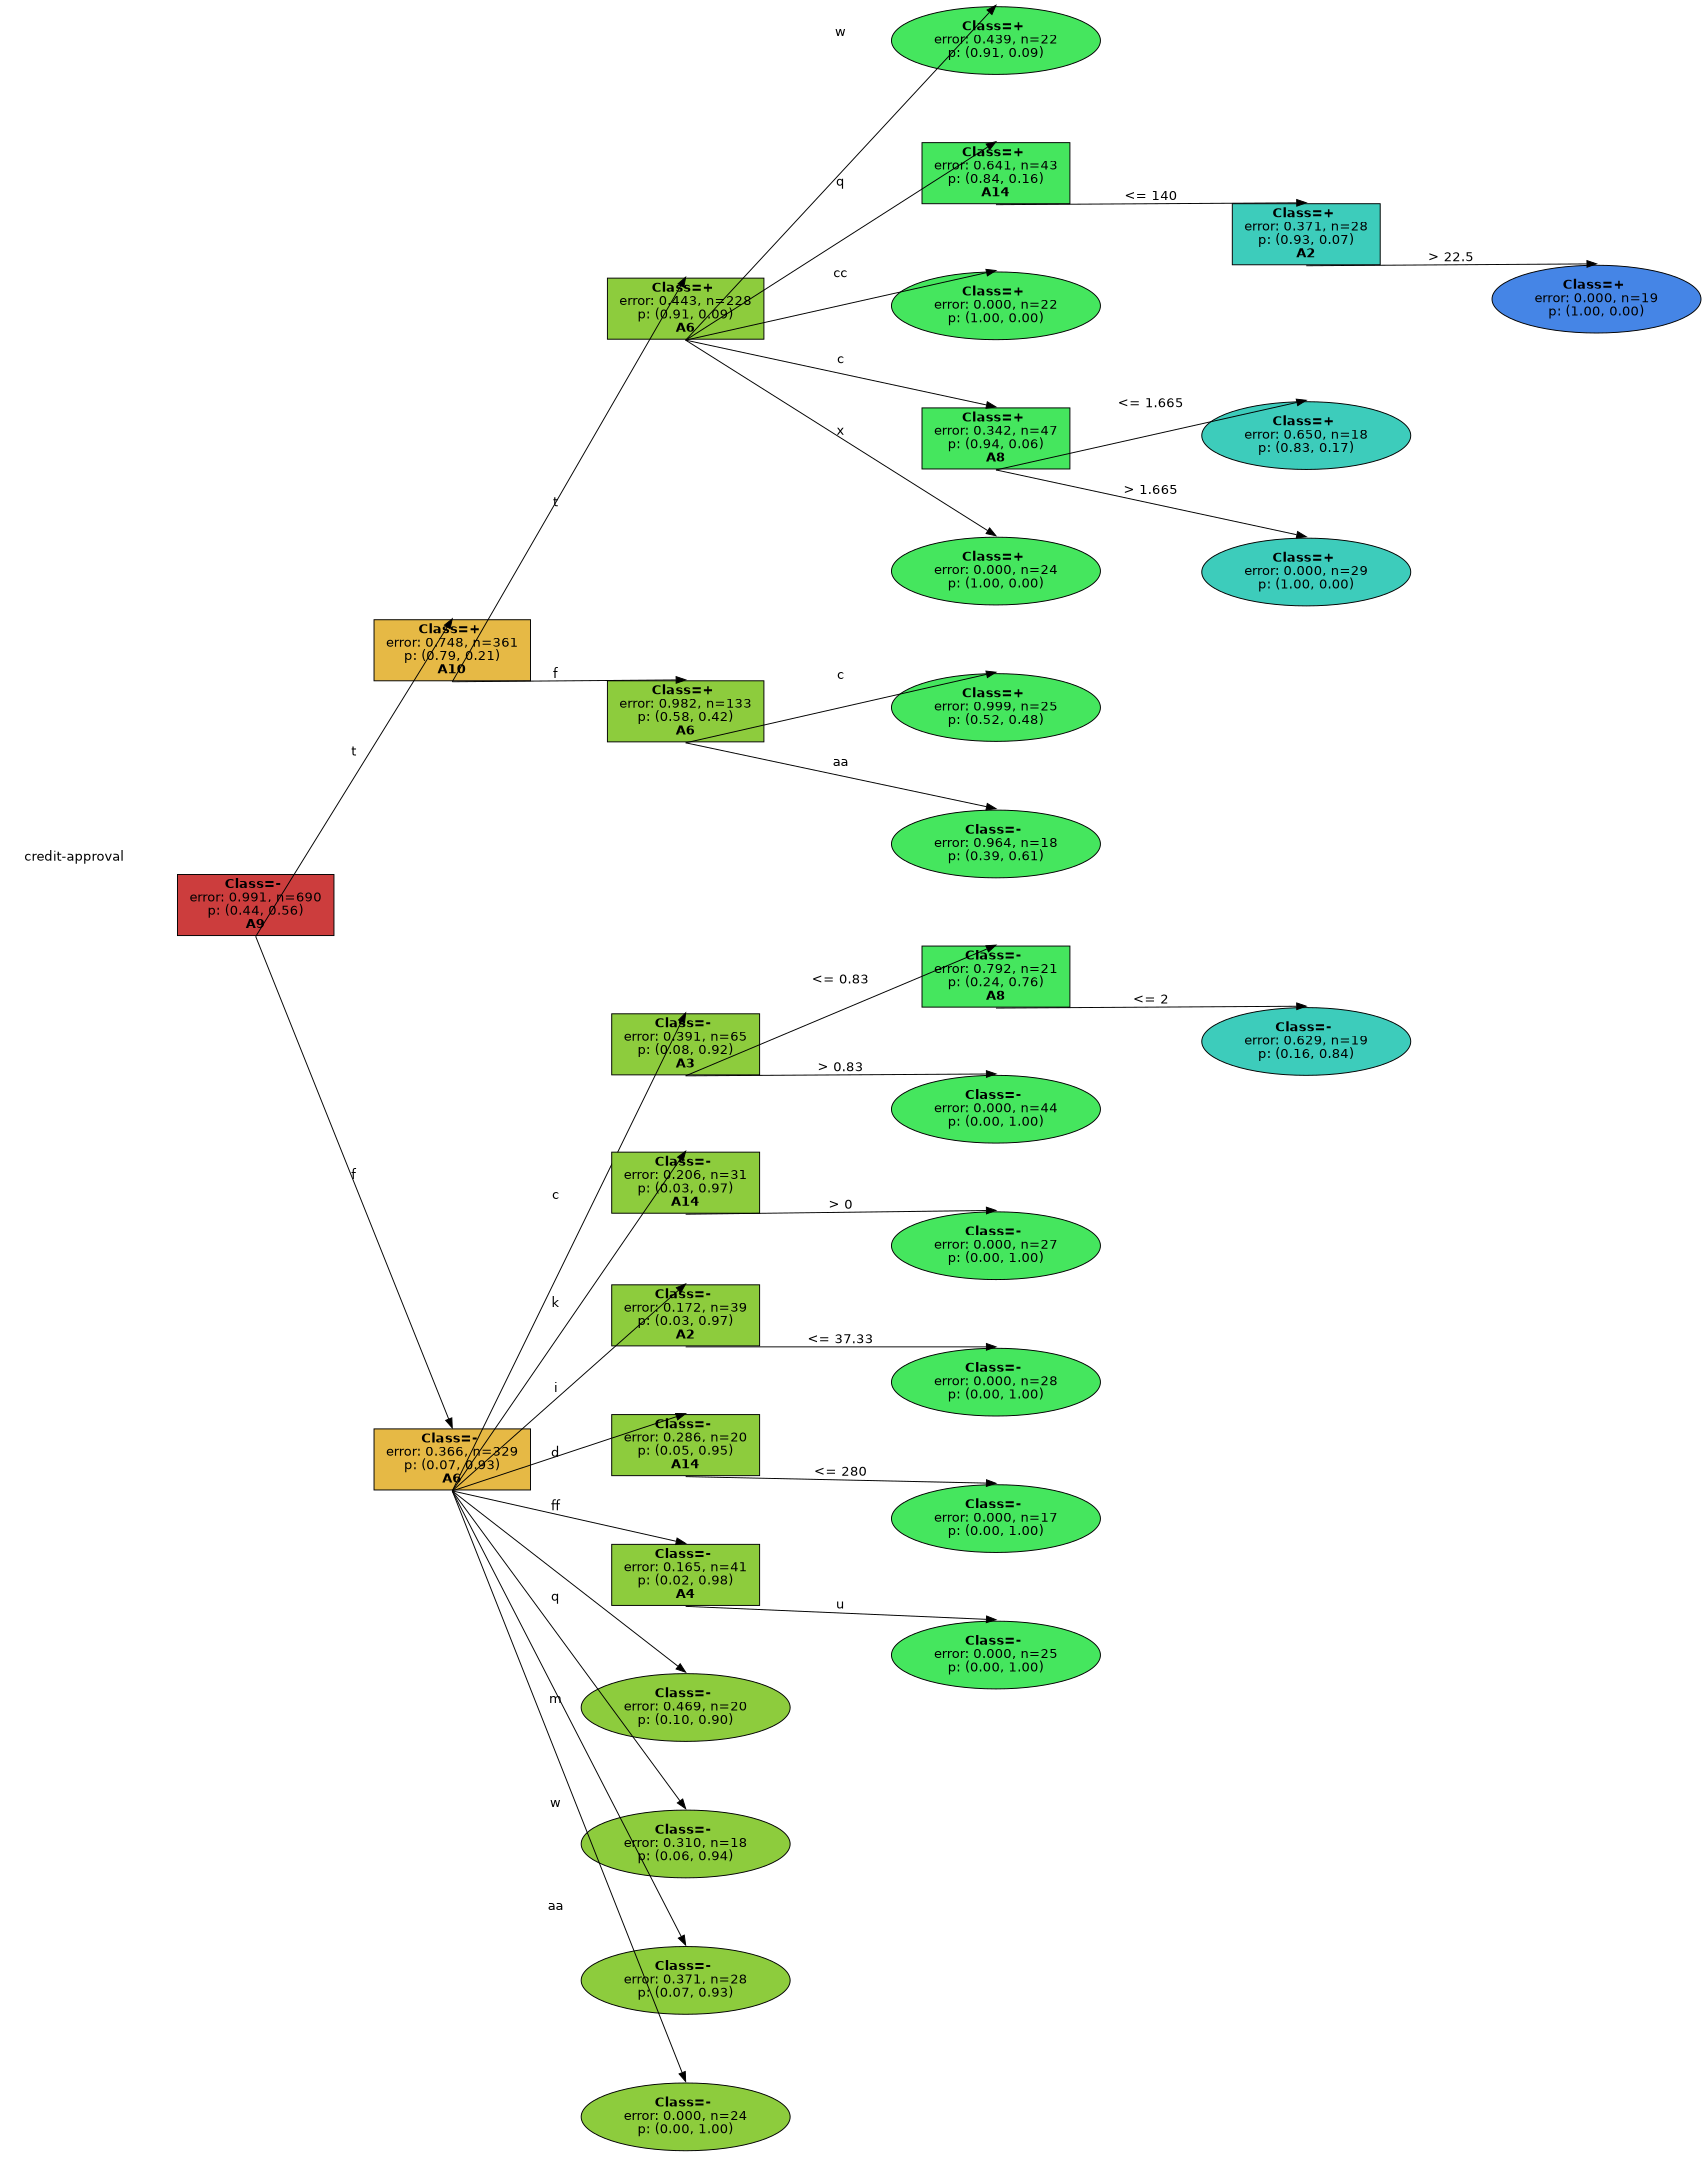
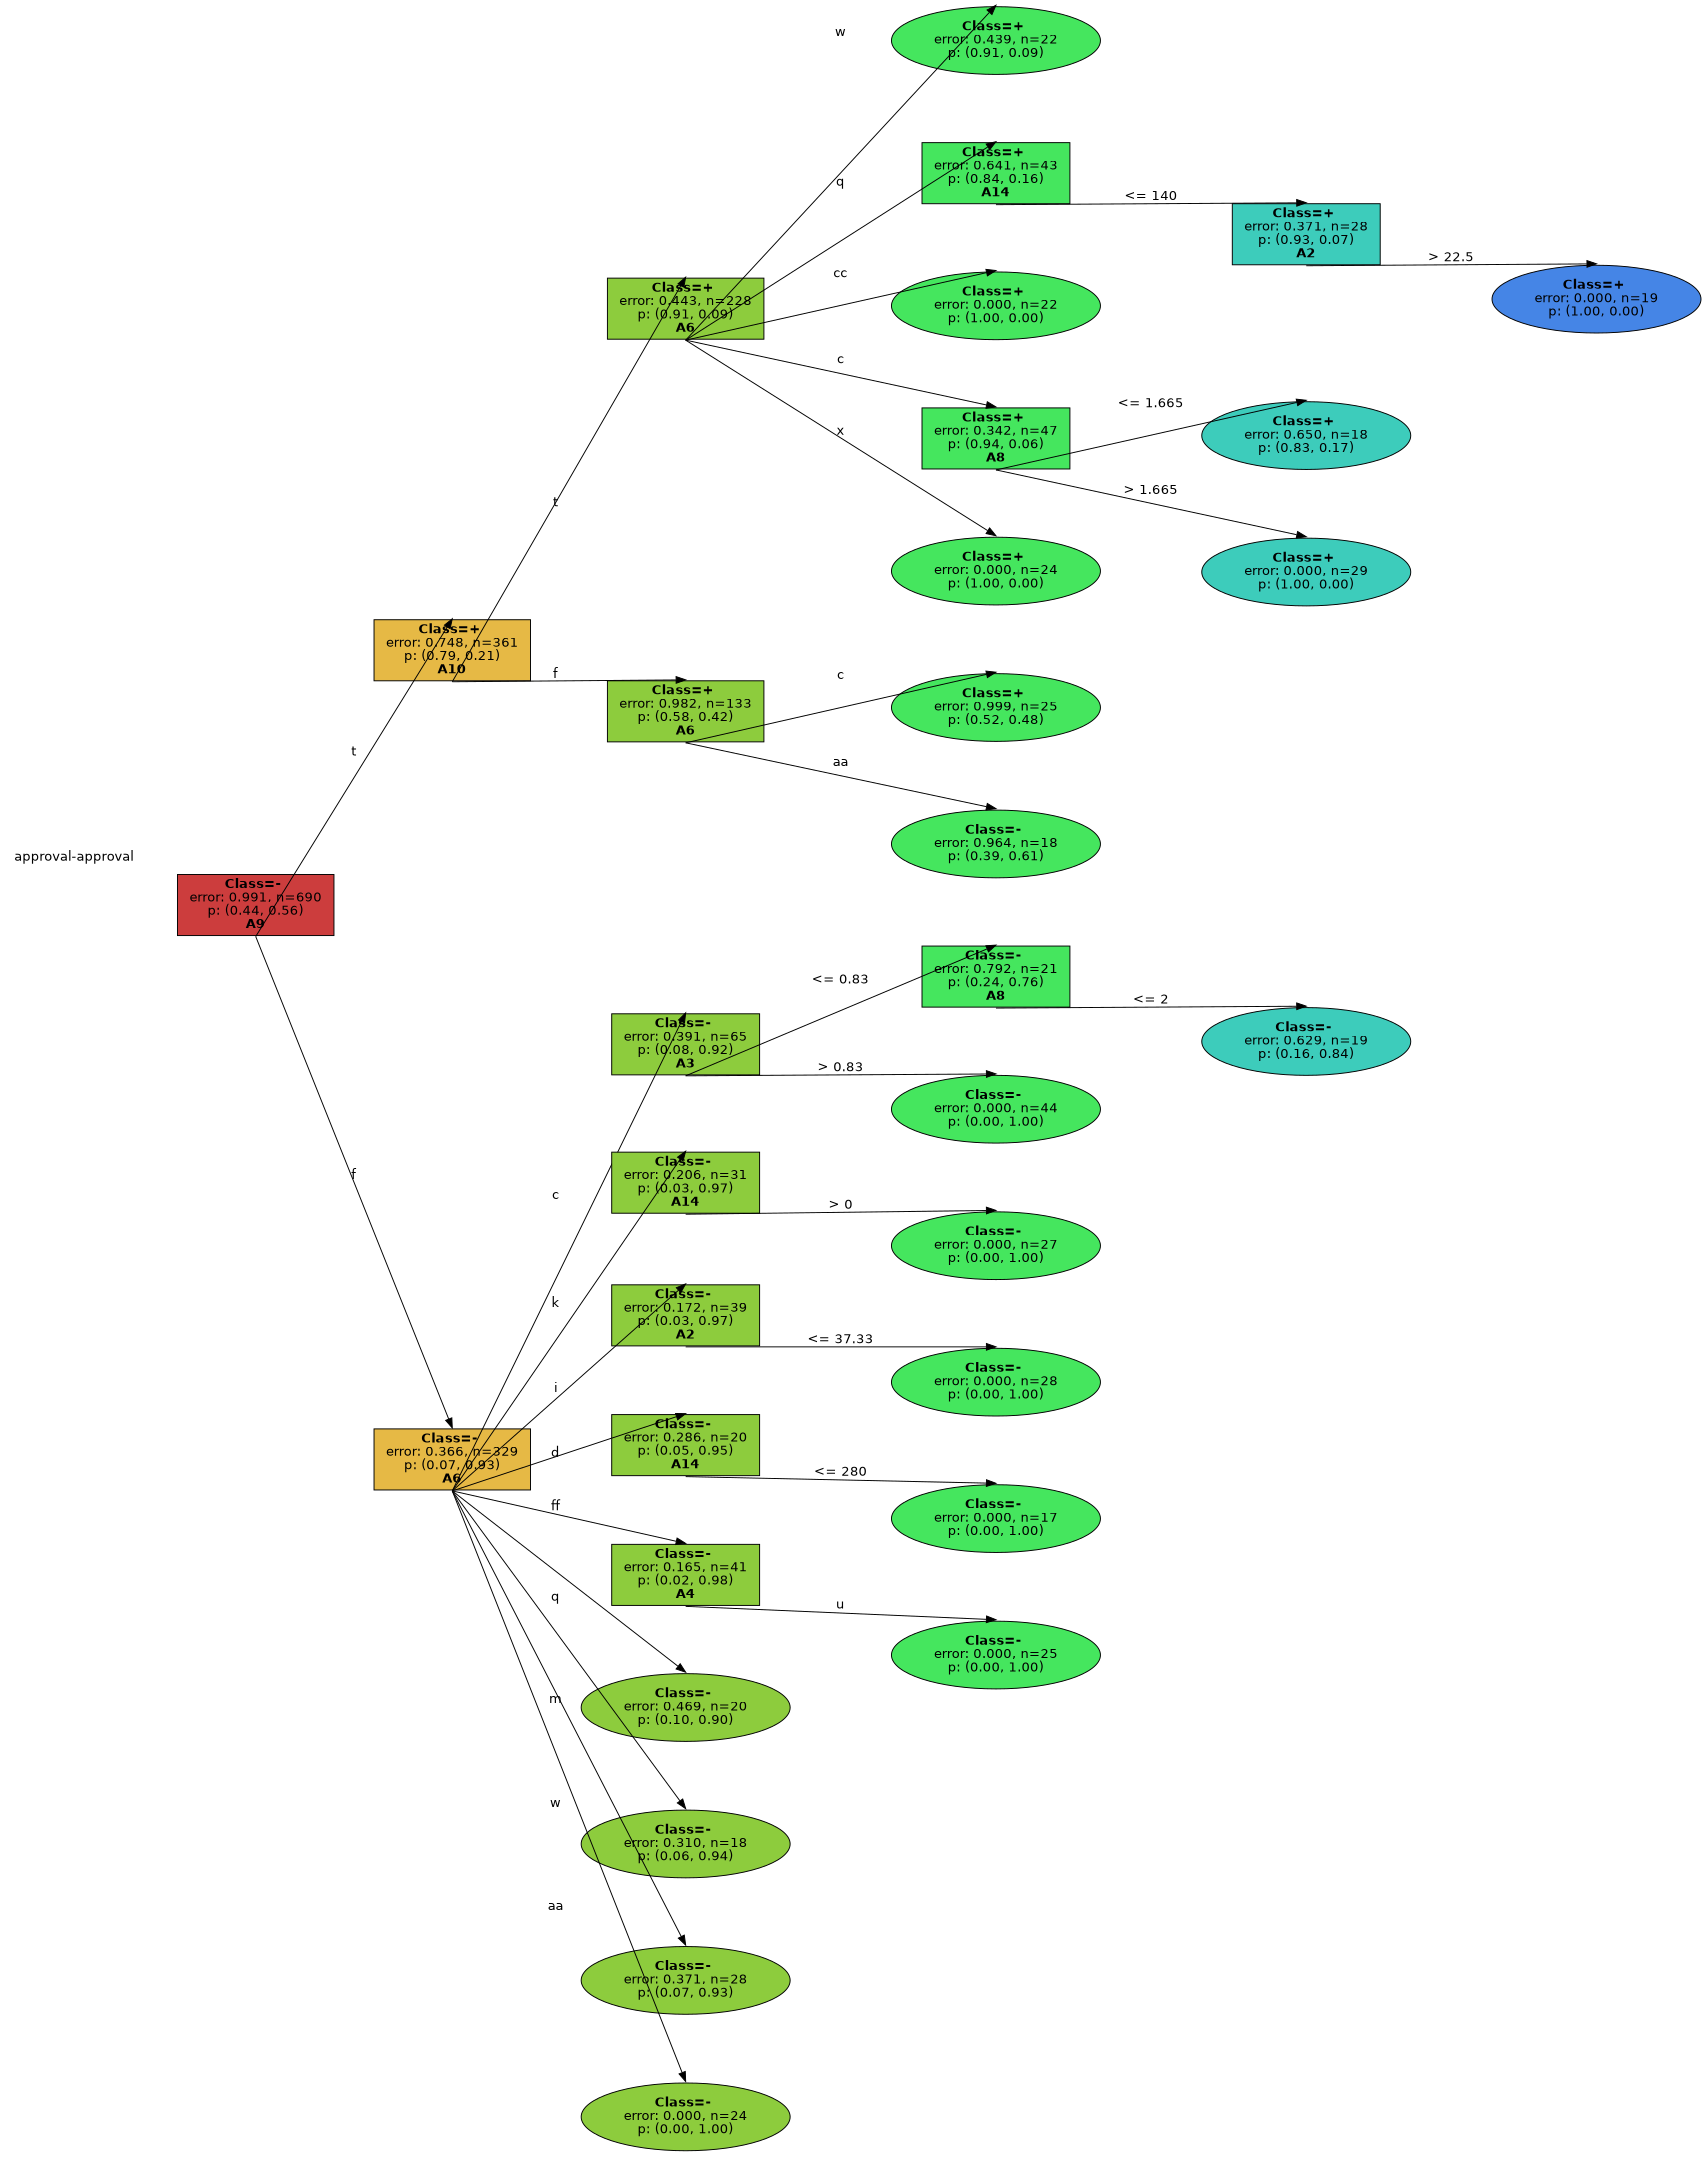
node "credit-approval": label "credit-approval" -> "approval-approval"
